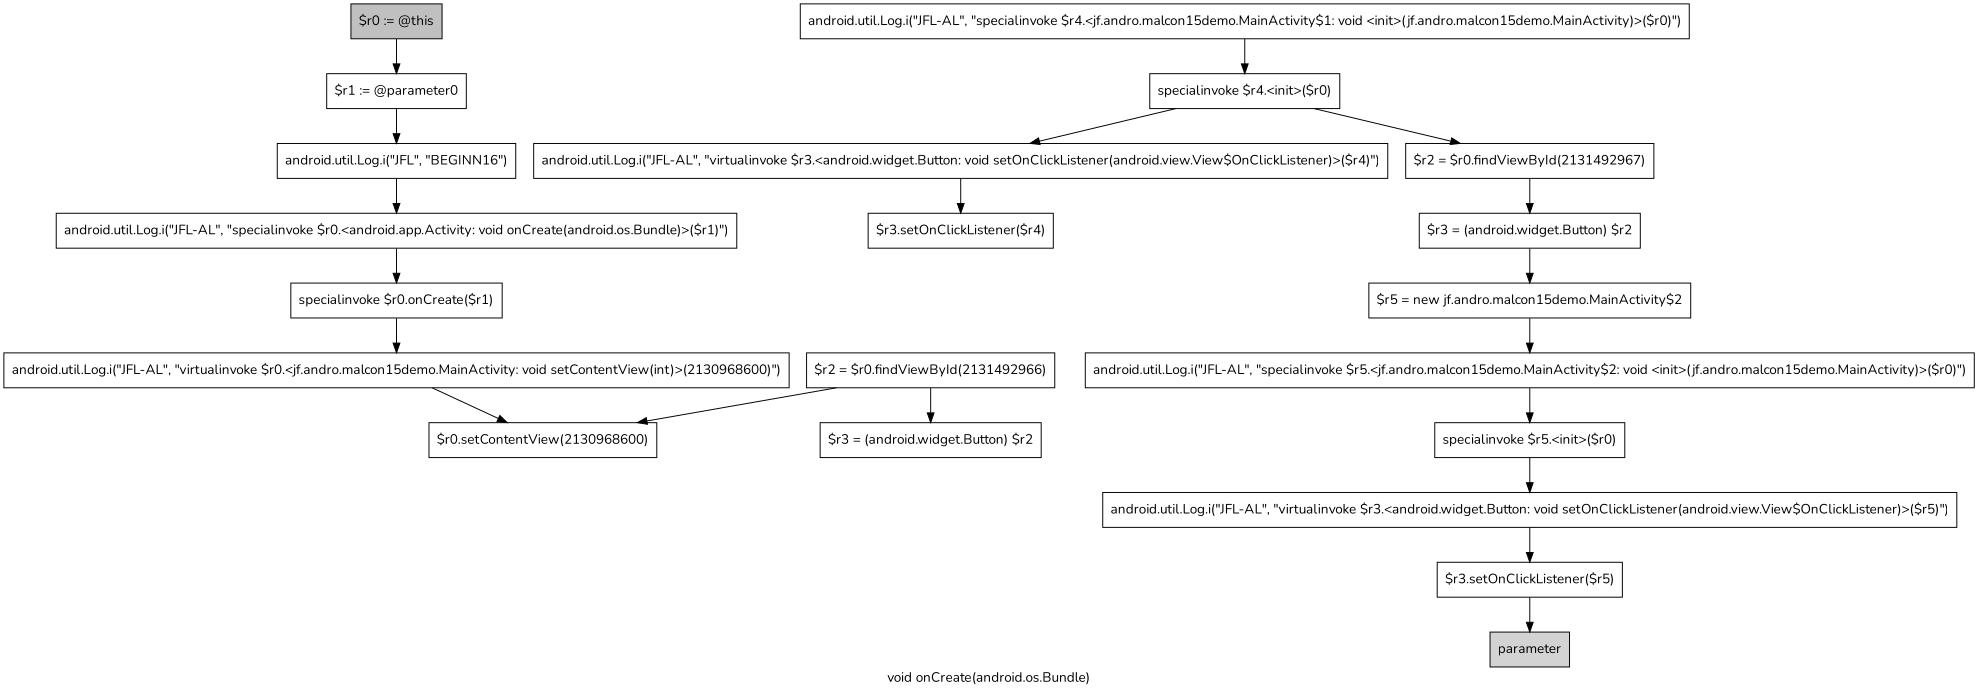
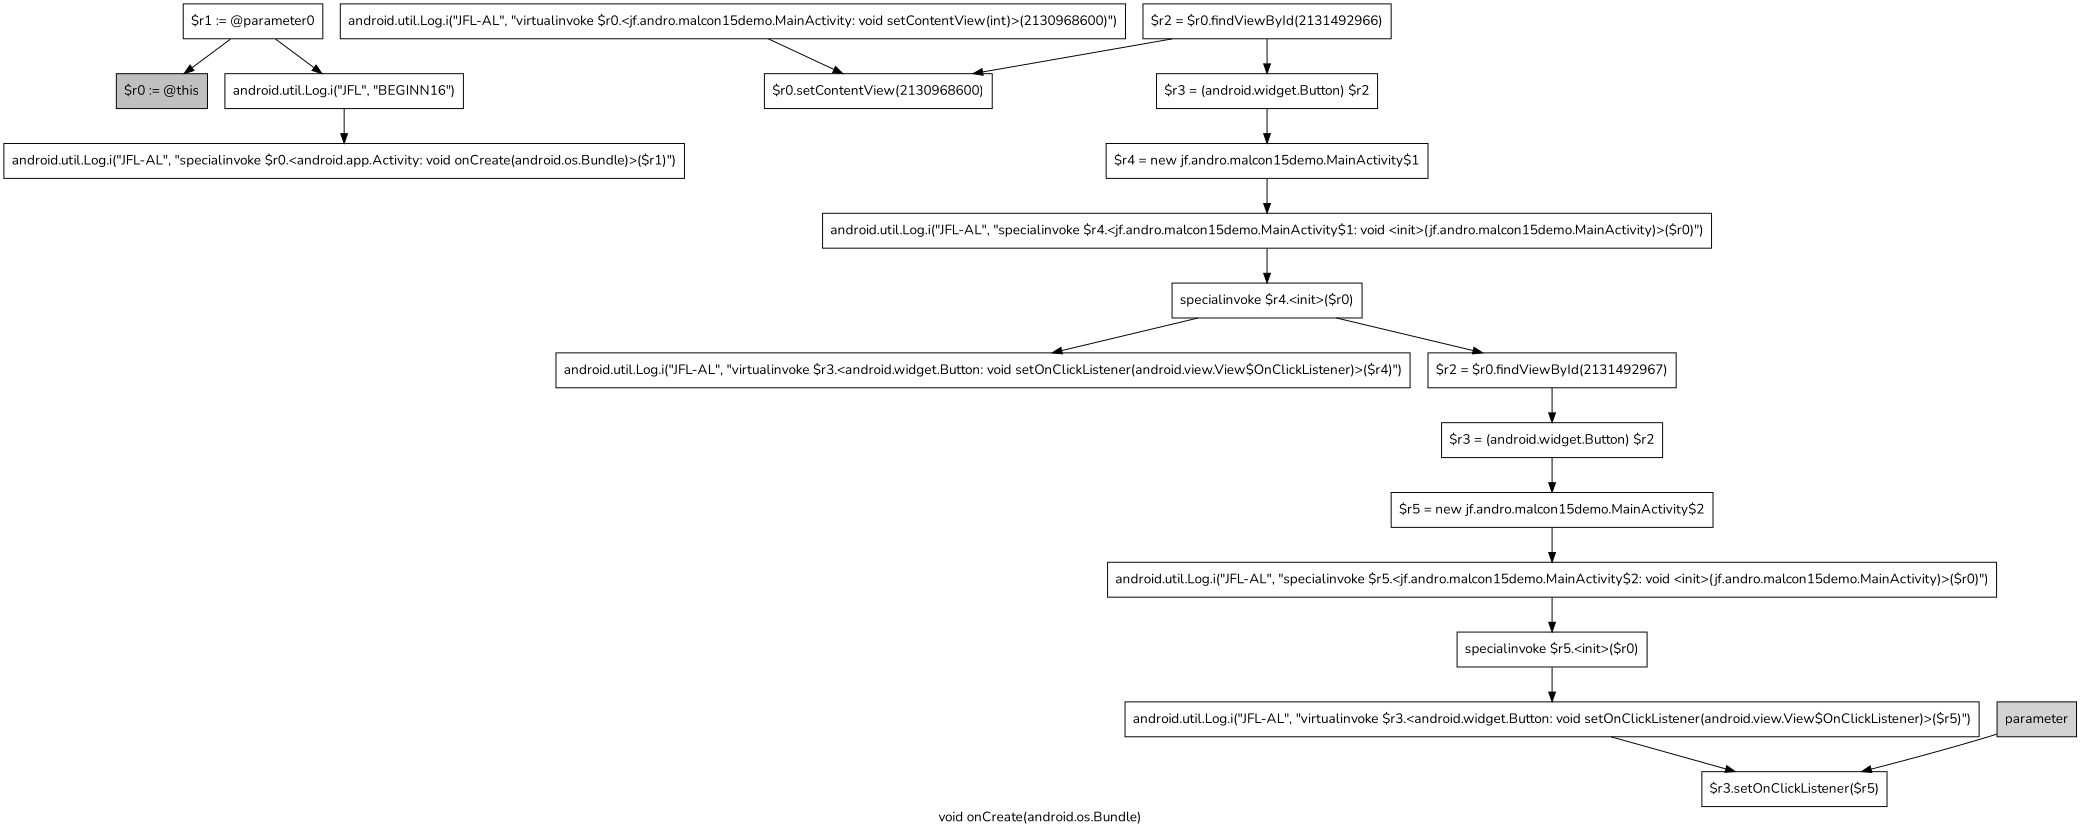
edge "$r0 := @this" -> "$r1 := @parameter0": reversed
node "$r4 = new jf.andro.malcon15demo.MainActivity$1": added
node "$r3.setOnClickListener($r4)": removed
node "specialinvoke $r0.onCreate($r1)": removed
edge "$r3.setOnClickListener($r5)" -> "parameter": reversed
